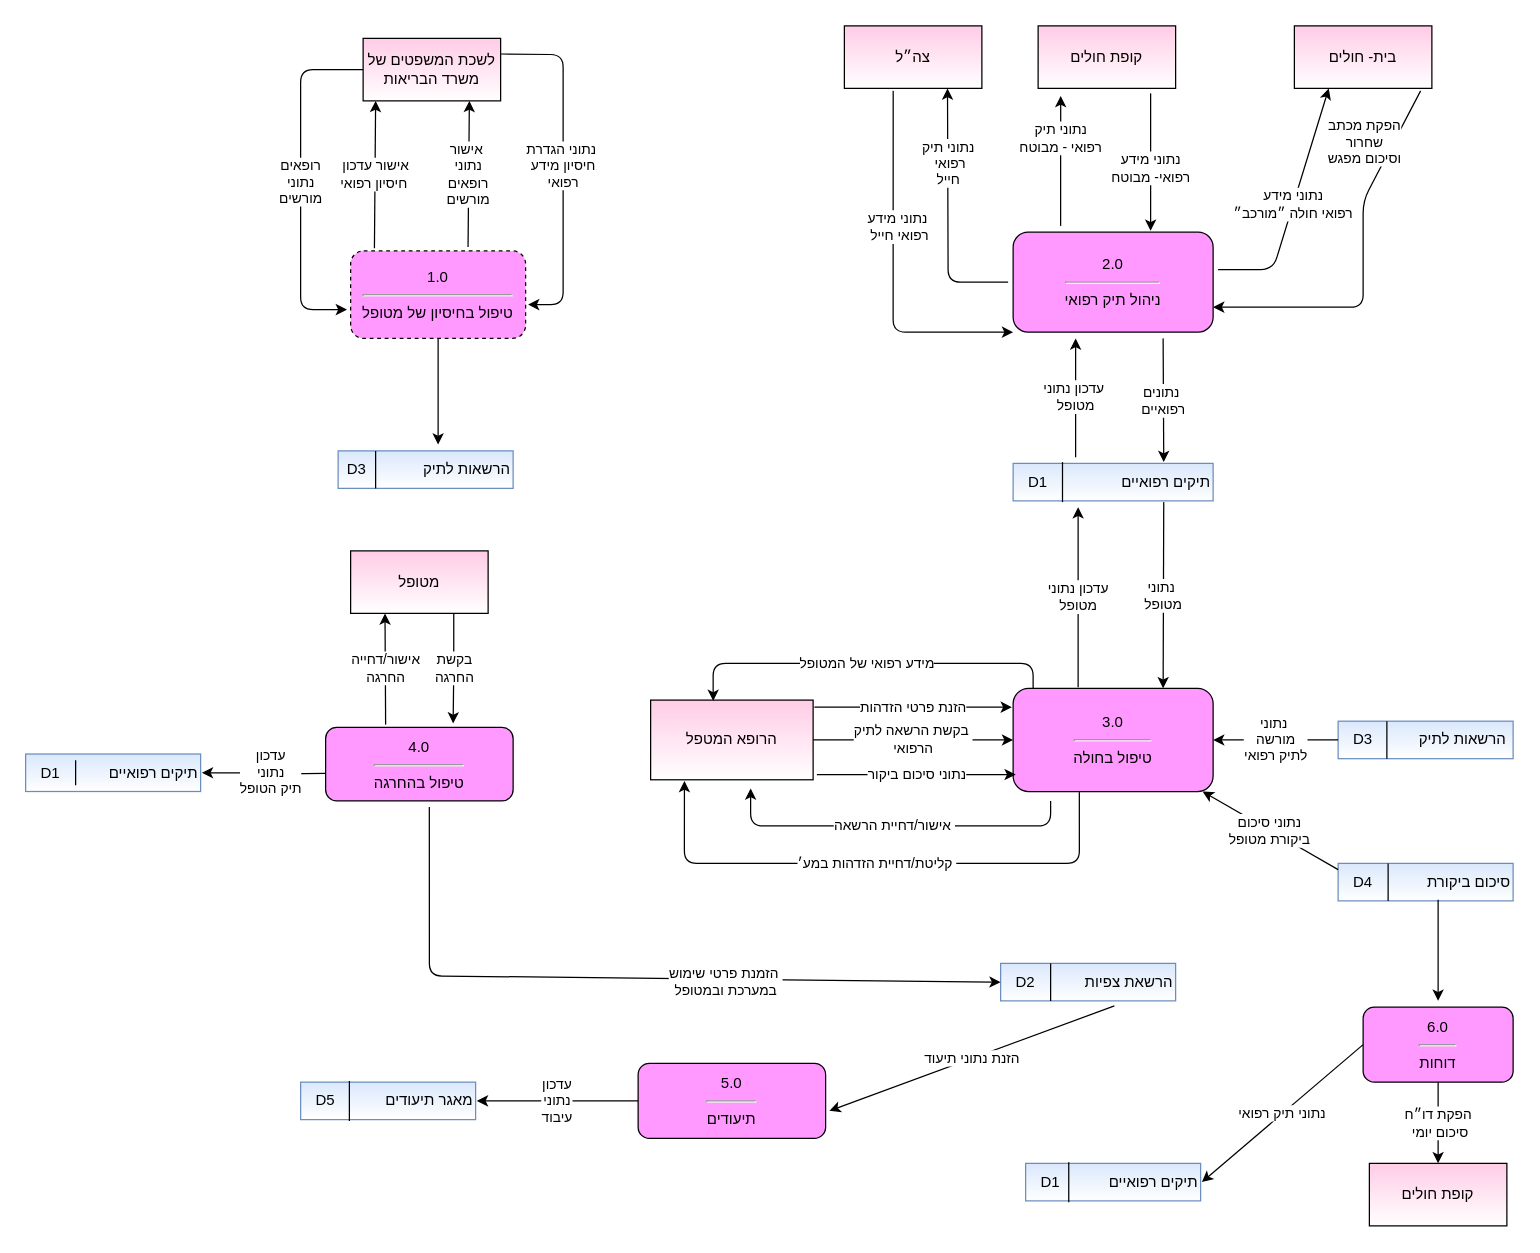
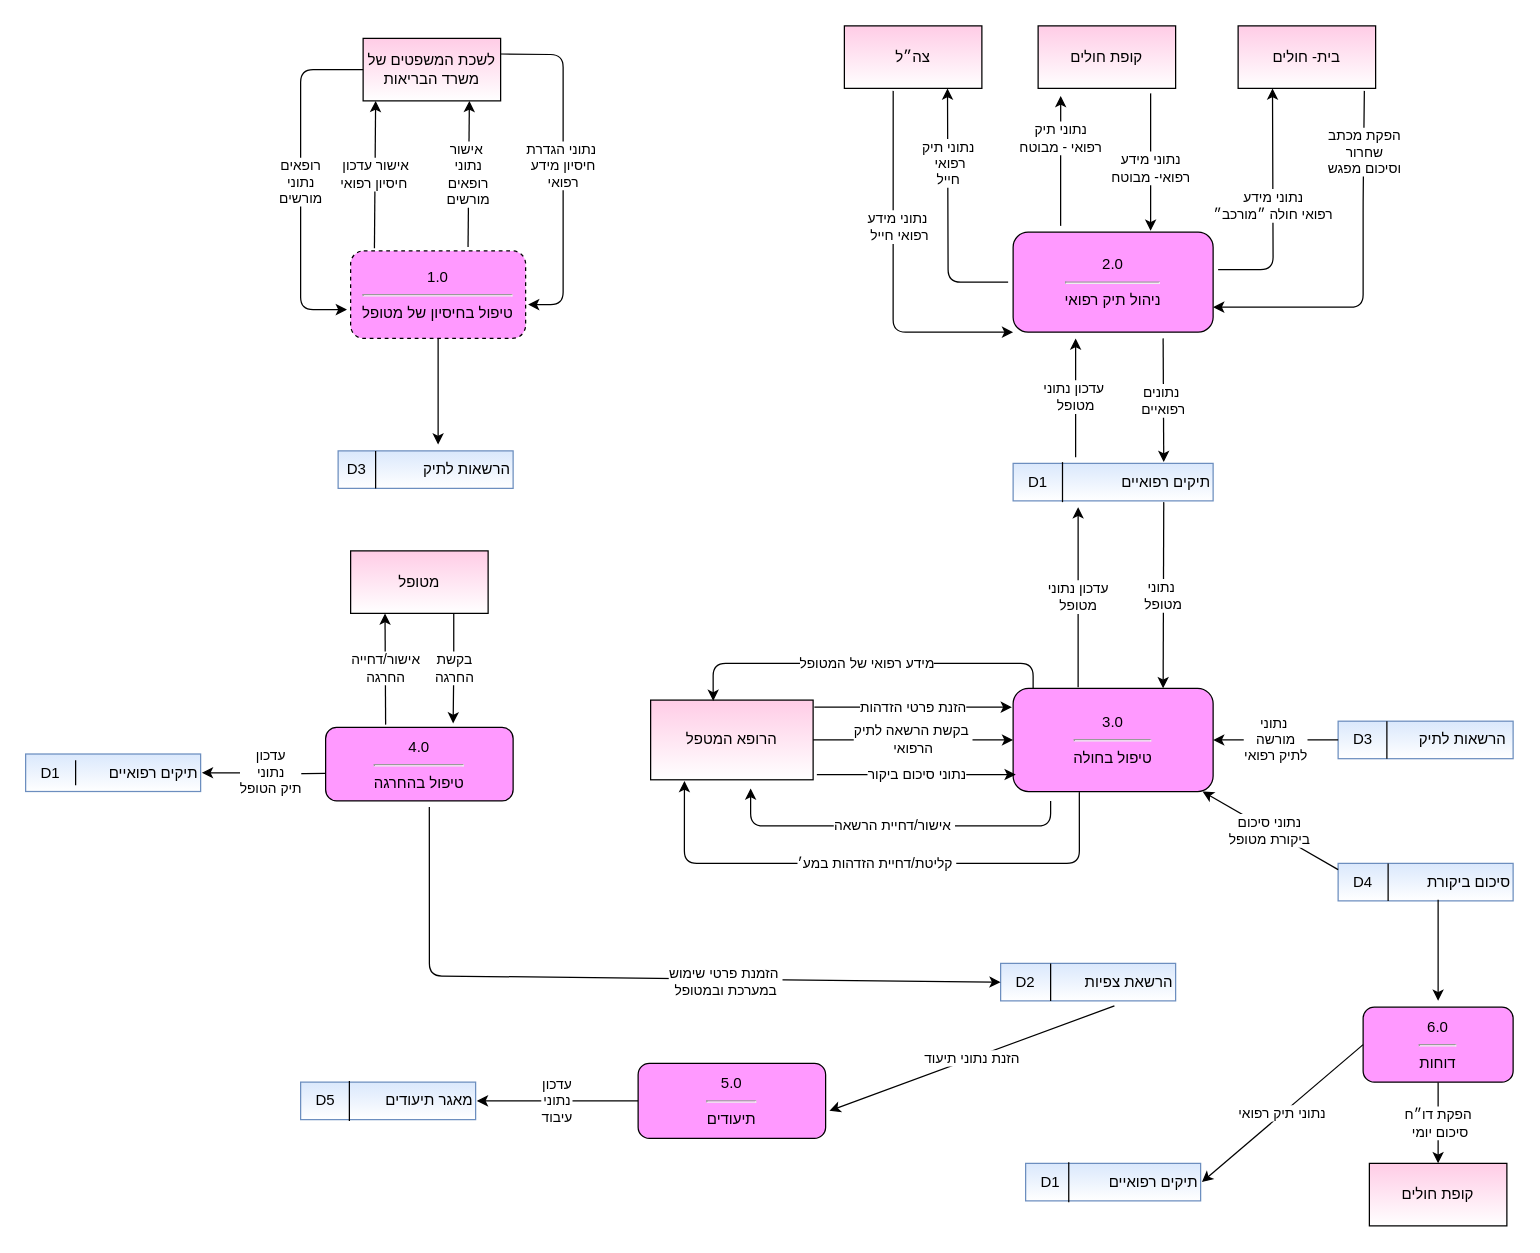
node "בית- חולים": moved (1363, 57) -> (1307, 57)
